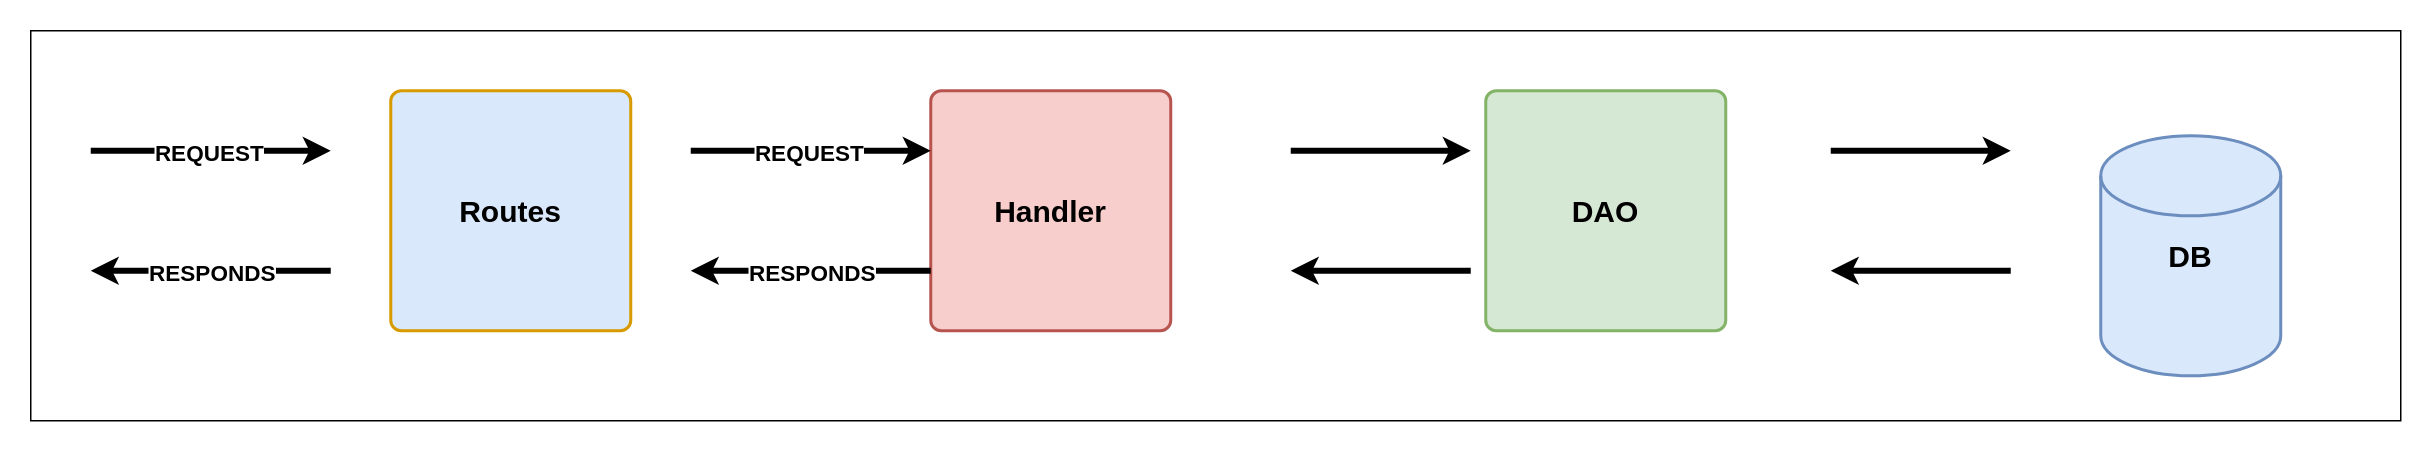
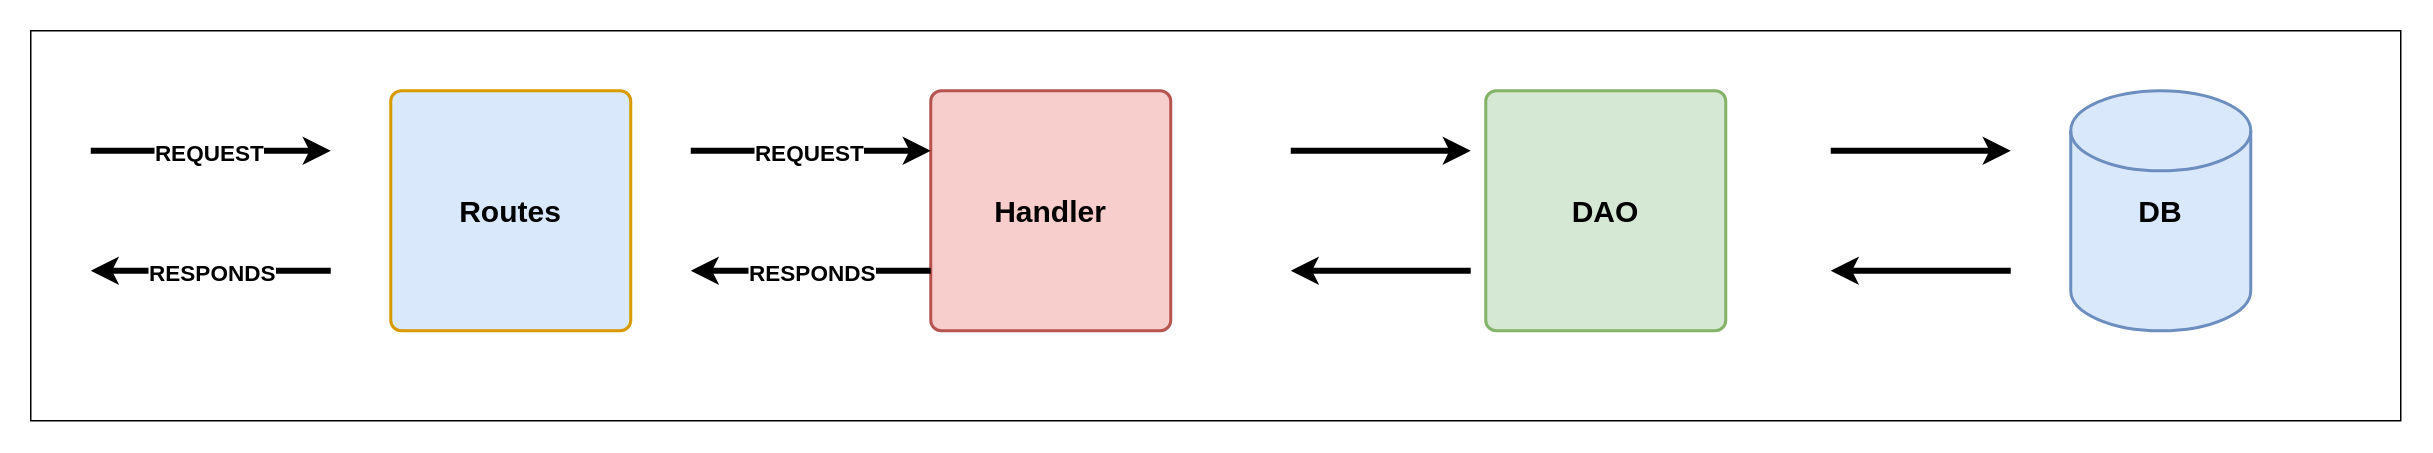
node "DB": moved (2191, 256) -> (2161, 211)
